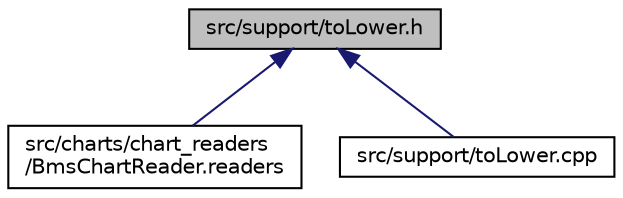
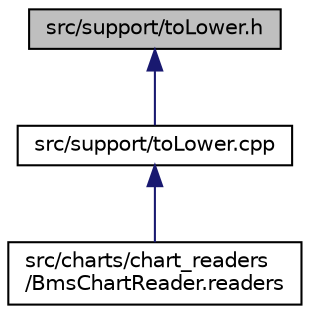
edge "src/charts/chart_readers /BmsChartReader.readers" -> "src/support/toLower.h": now "src/charts/chart_readers /BmsChartReader.readers" -> "src/support/toLower.cpp"
